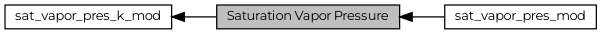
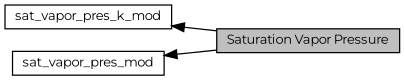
edge "sat_vapor_pres_mod" -> "Saturation Vapor Pressure": reversed
